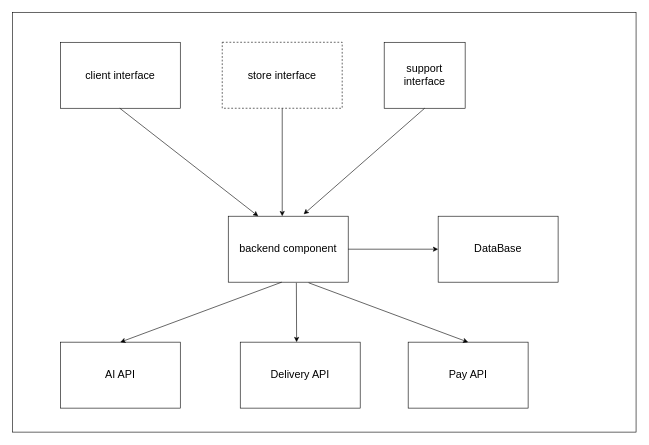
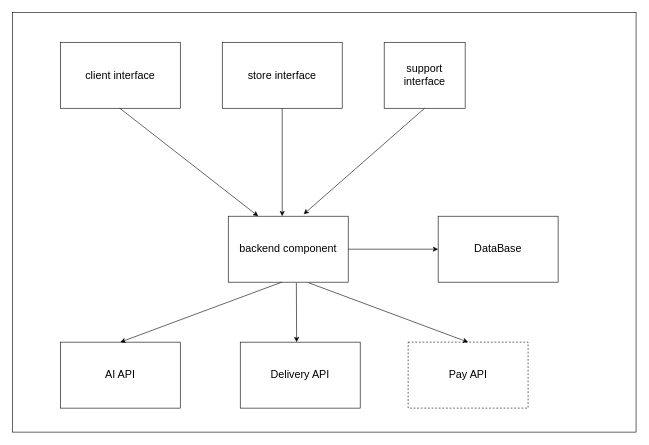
node "store interface": style dashed -> solid
node "Pay API": style solid -> dashed
